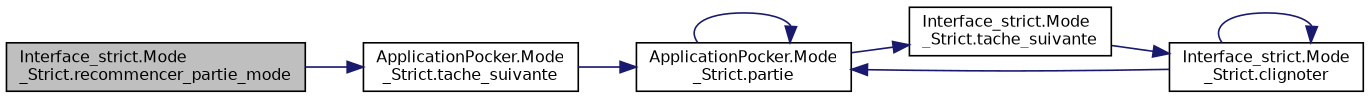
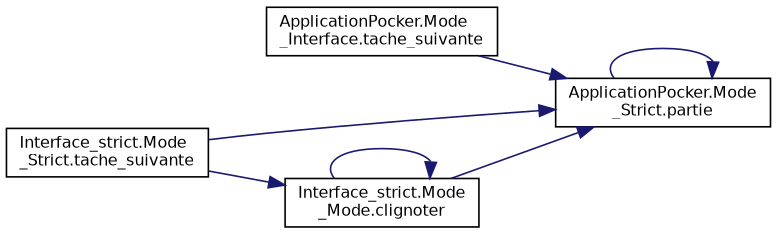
edge "ApplicationPocker.Mode _Strict.partie" -> "Interface_strict.Mode _Strict.tache_suivante": reversed
node "Interface_strict.Mode _Strict.recommencer_partie_mode": removed
node "ApplicationPocker.Mode _Strict.tache_suivante": label "ApplicationPocker.Mode _Strict.tache_suivante" -> "ApplicationPocker.Mode _Interface.tache_suivante"
node "Interface_strict.Mode _Strict.clignoter": label "Interface_strict.Mode _Strict.clignoter" -> "Interface_strict.Mode _Mode.clignoter"
